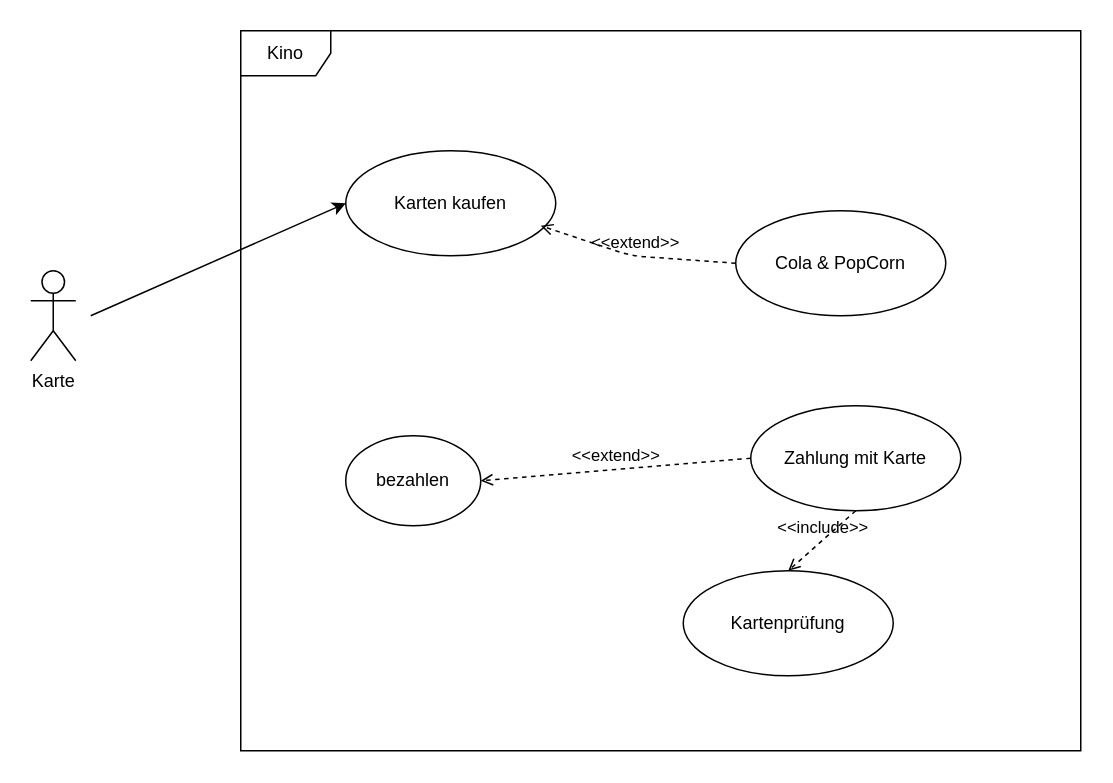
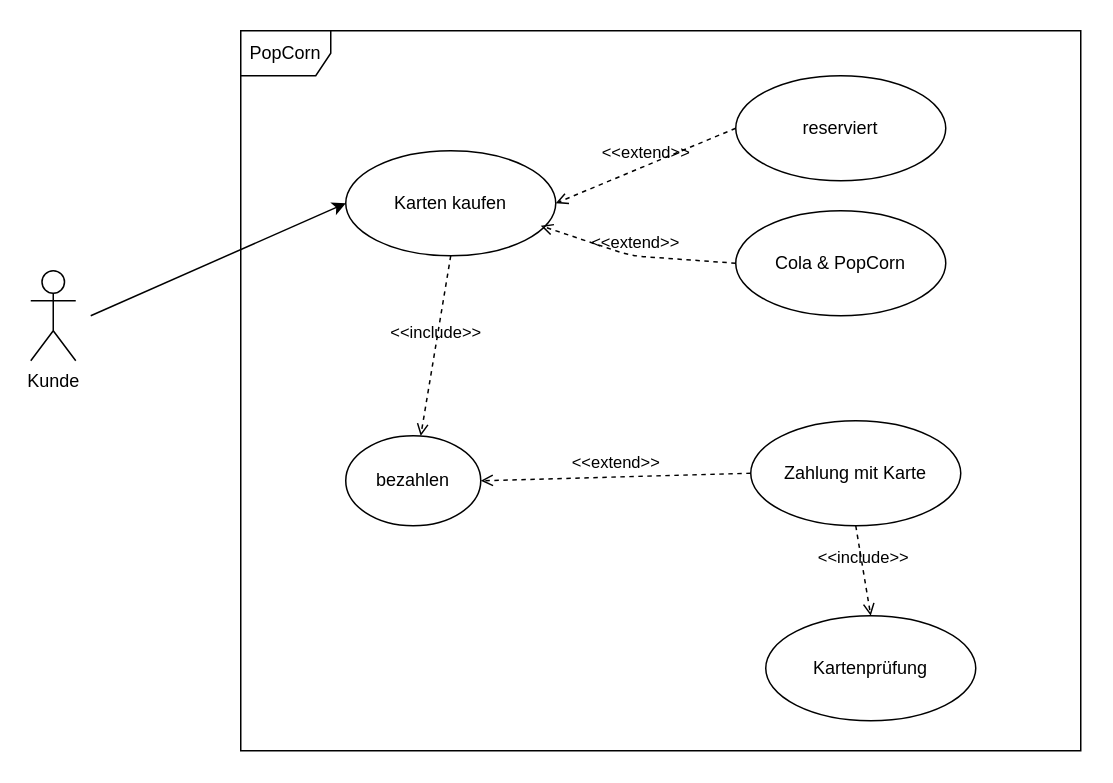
node "Kino": label "Kino" -> "PopCorn"
node "reserviert": added
edge "reserviert" -> "Karten kaufen": added, label "<<extend>>"
edge "Karten kaufen" -> "bezahlen": added, label "<<include>>"
node "Karte": label "Karte" -> "Kunde"
node "Zahlung mit Karte": moved (856, 458) -> (856, 473)
node "Kartenprüfung": moved (788, 623) -> (871, 668)
